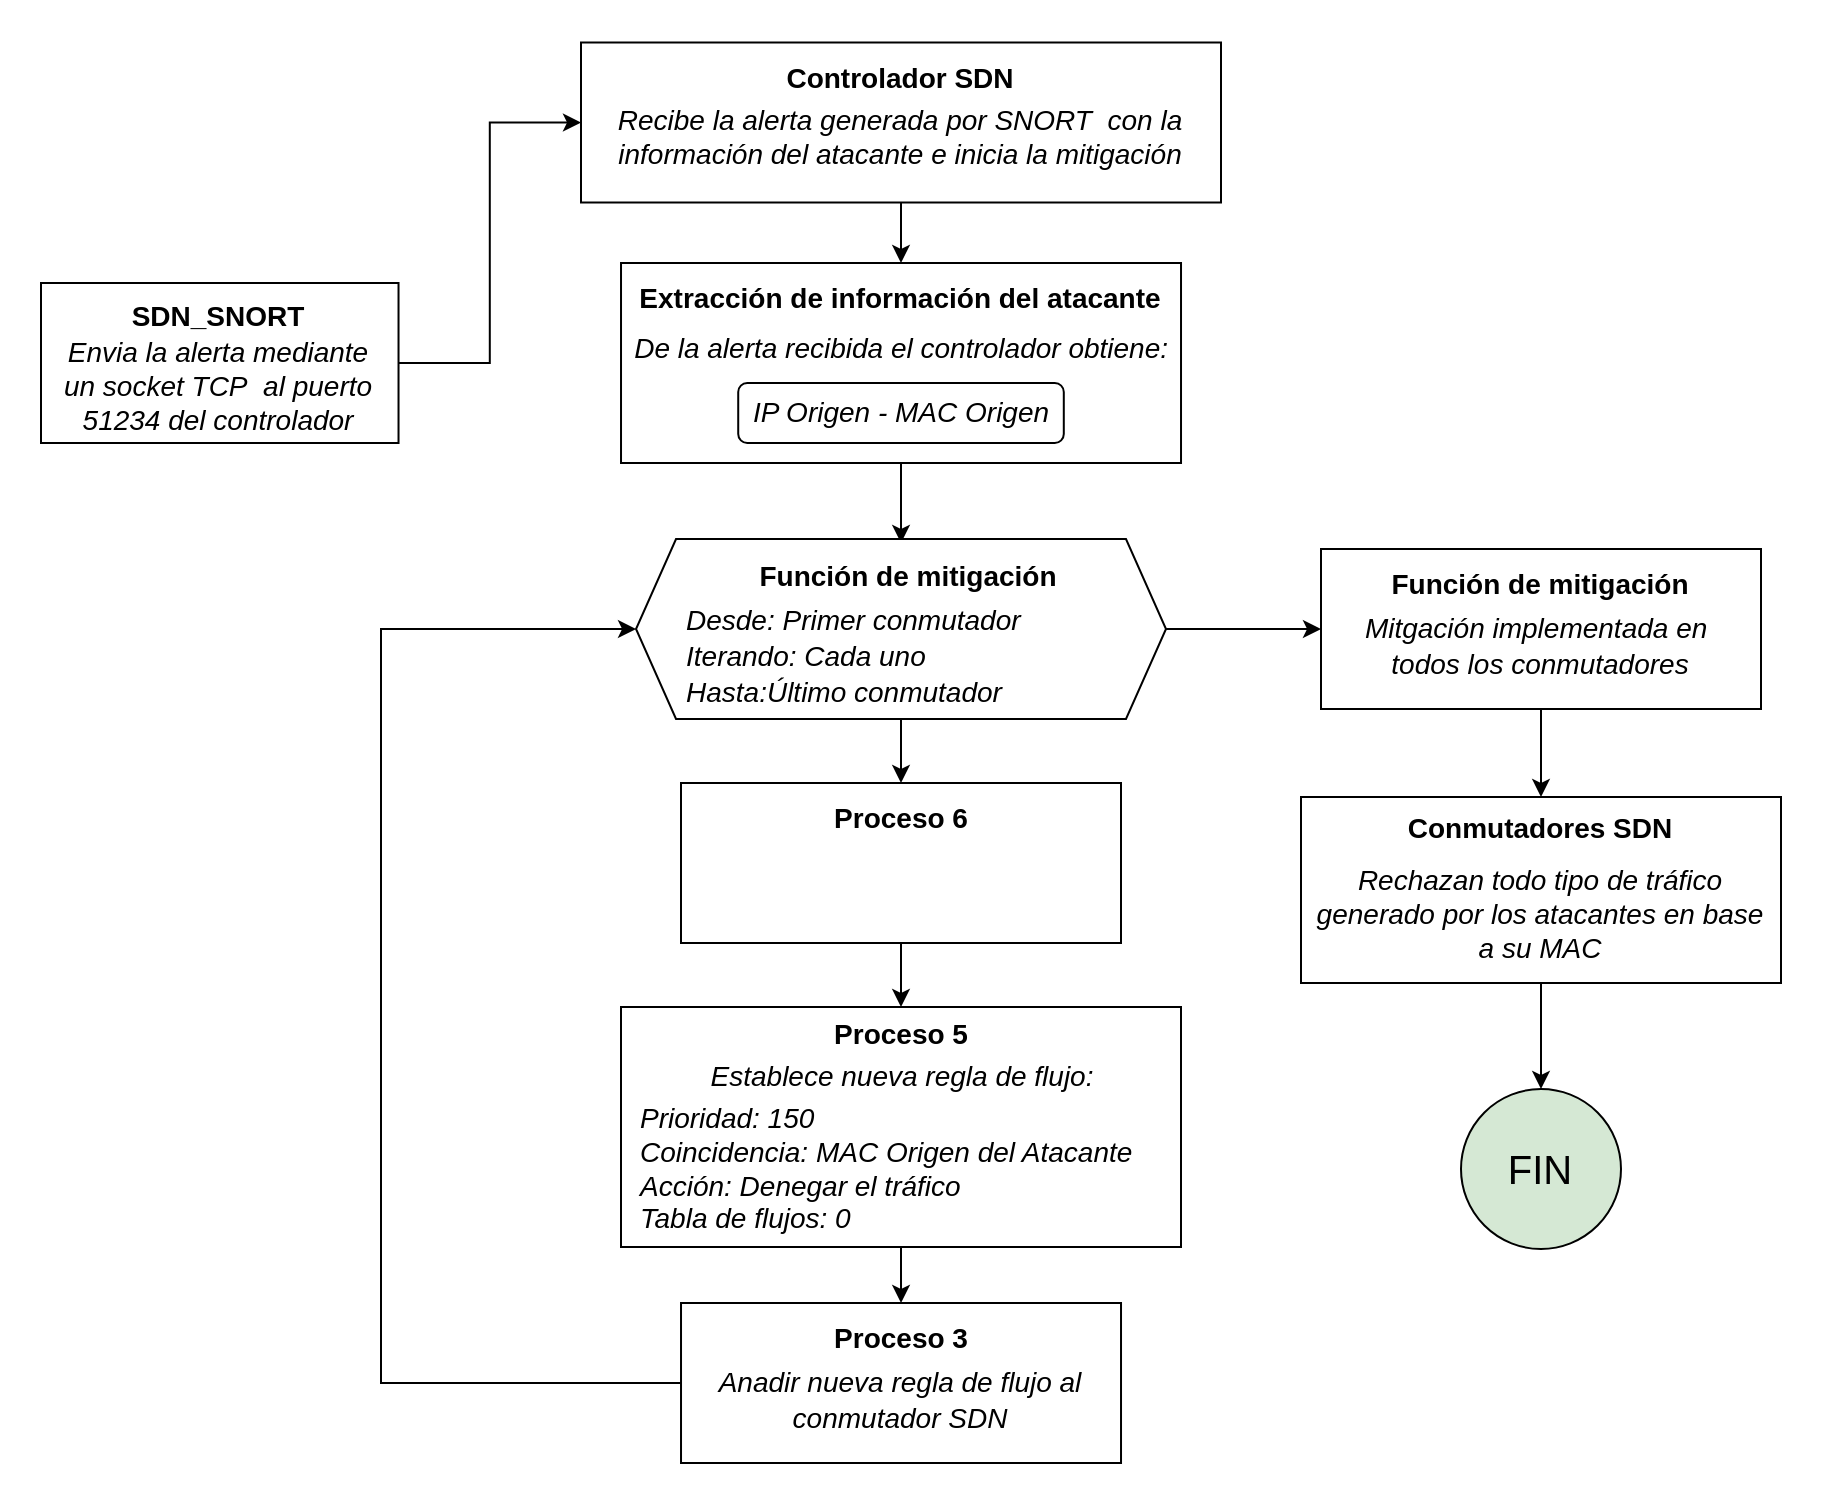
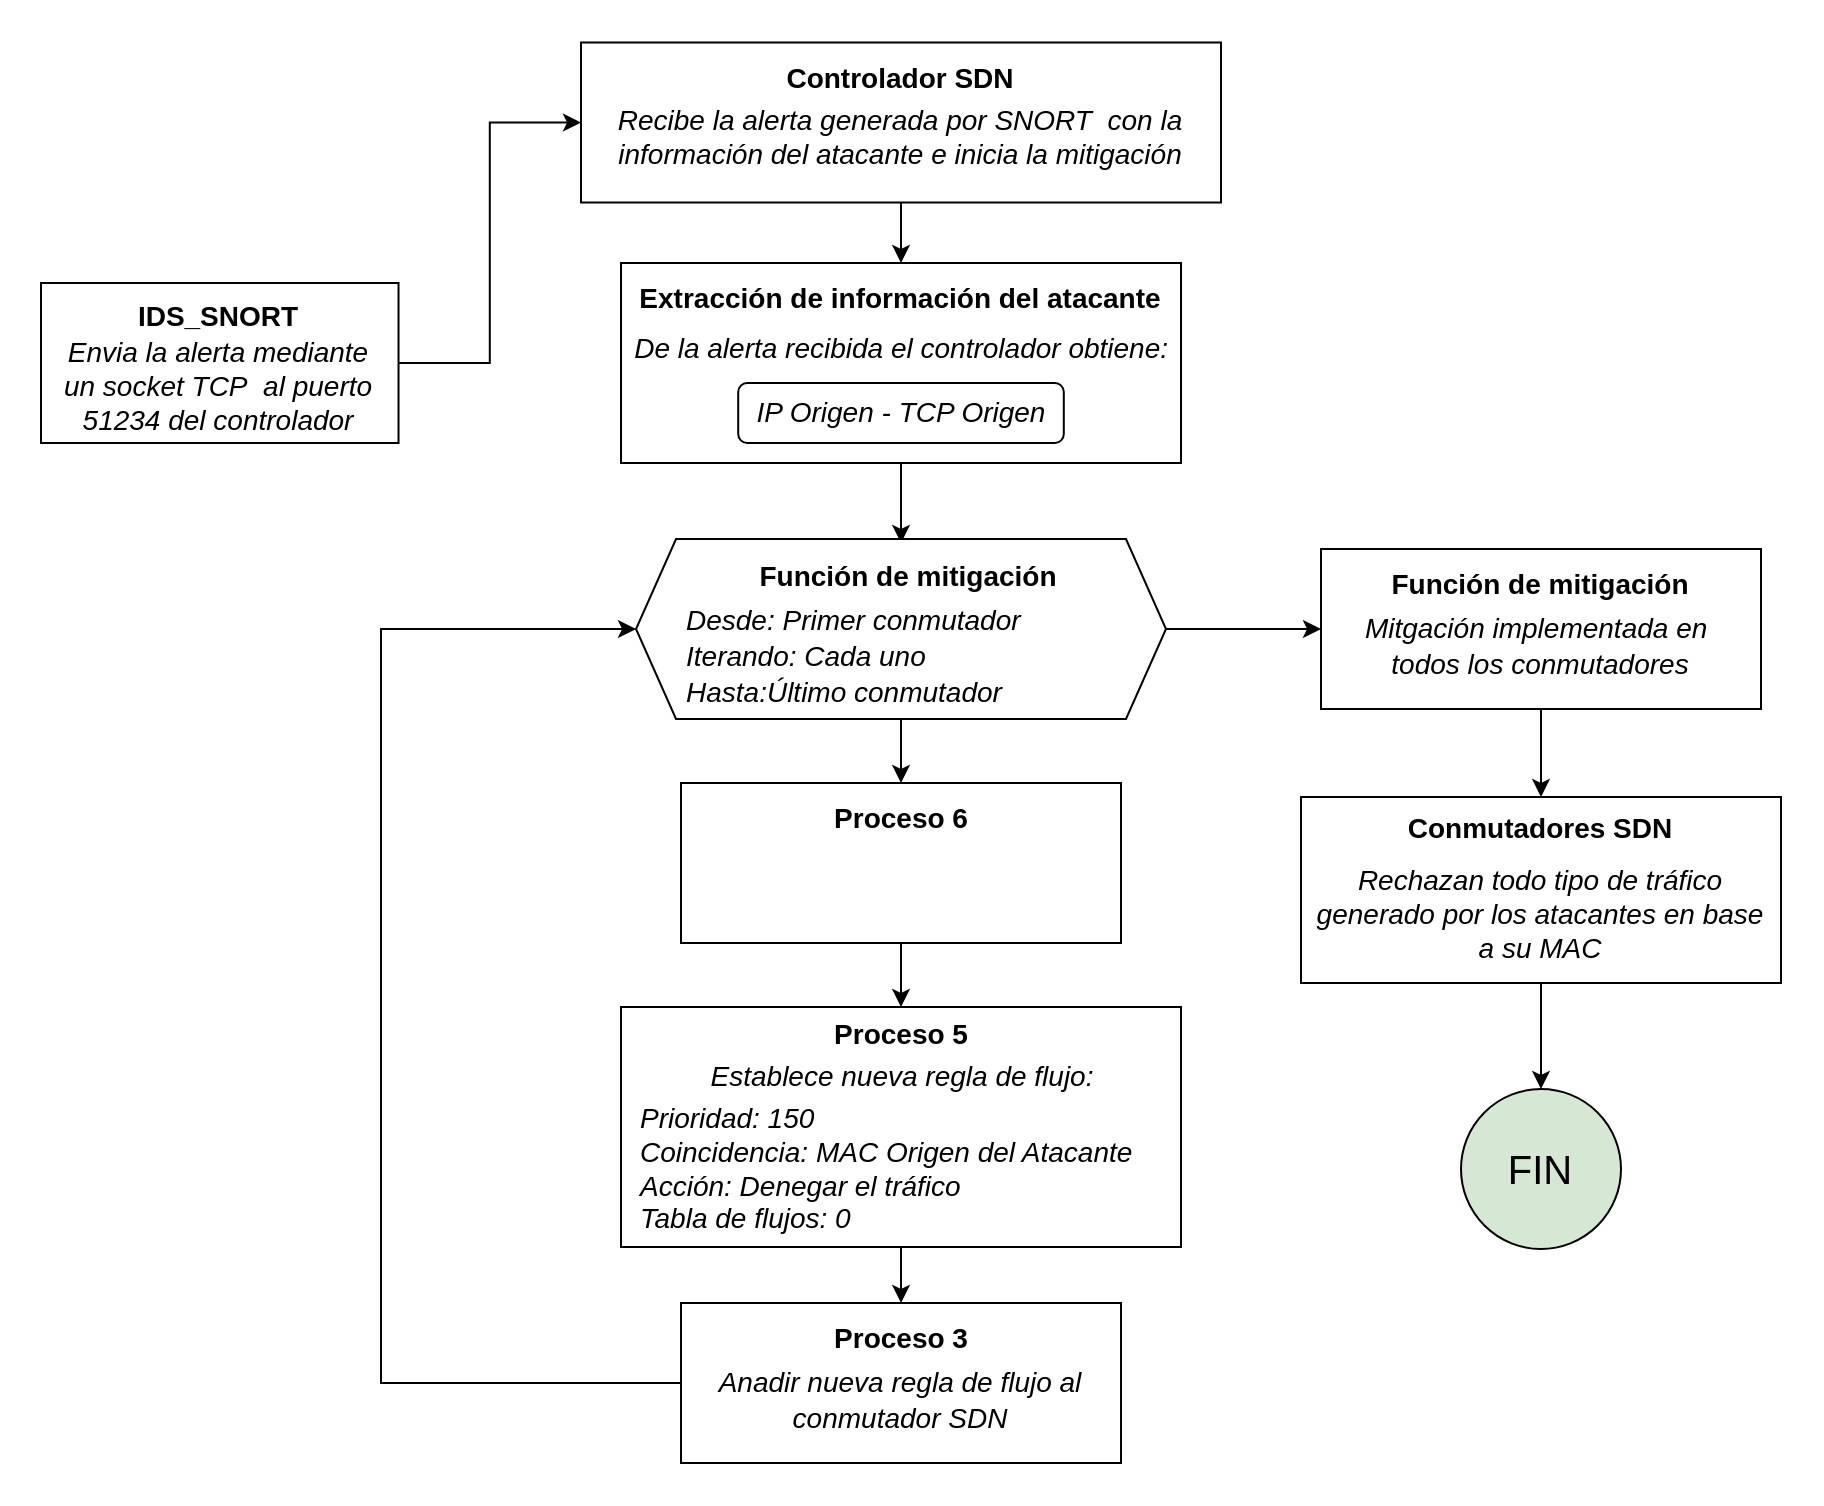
node "SDN_SNORT": label "SDN_SNORT" -> "IDS_SNORT"
node "IP Origen - MAC Origen": label "IP Origen - MAC Origen" -> "IP Origen - TCP Origen"
